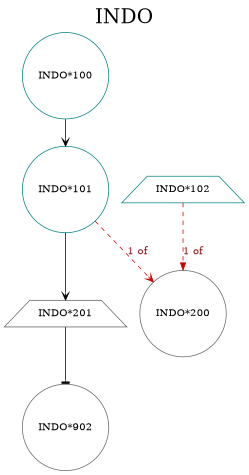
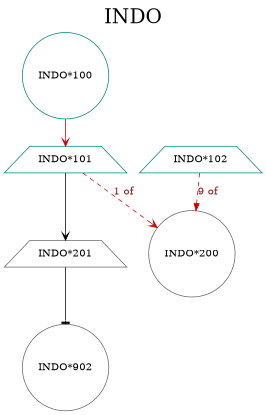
edge "INDO*100" -> "INDO*101": color black -> red3
node "INDO*101": shape circle -> trapezium
edge "INDO*102" -> "INDO*200": label "1 of" -> "9 of"
